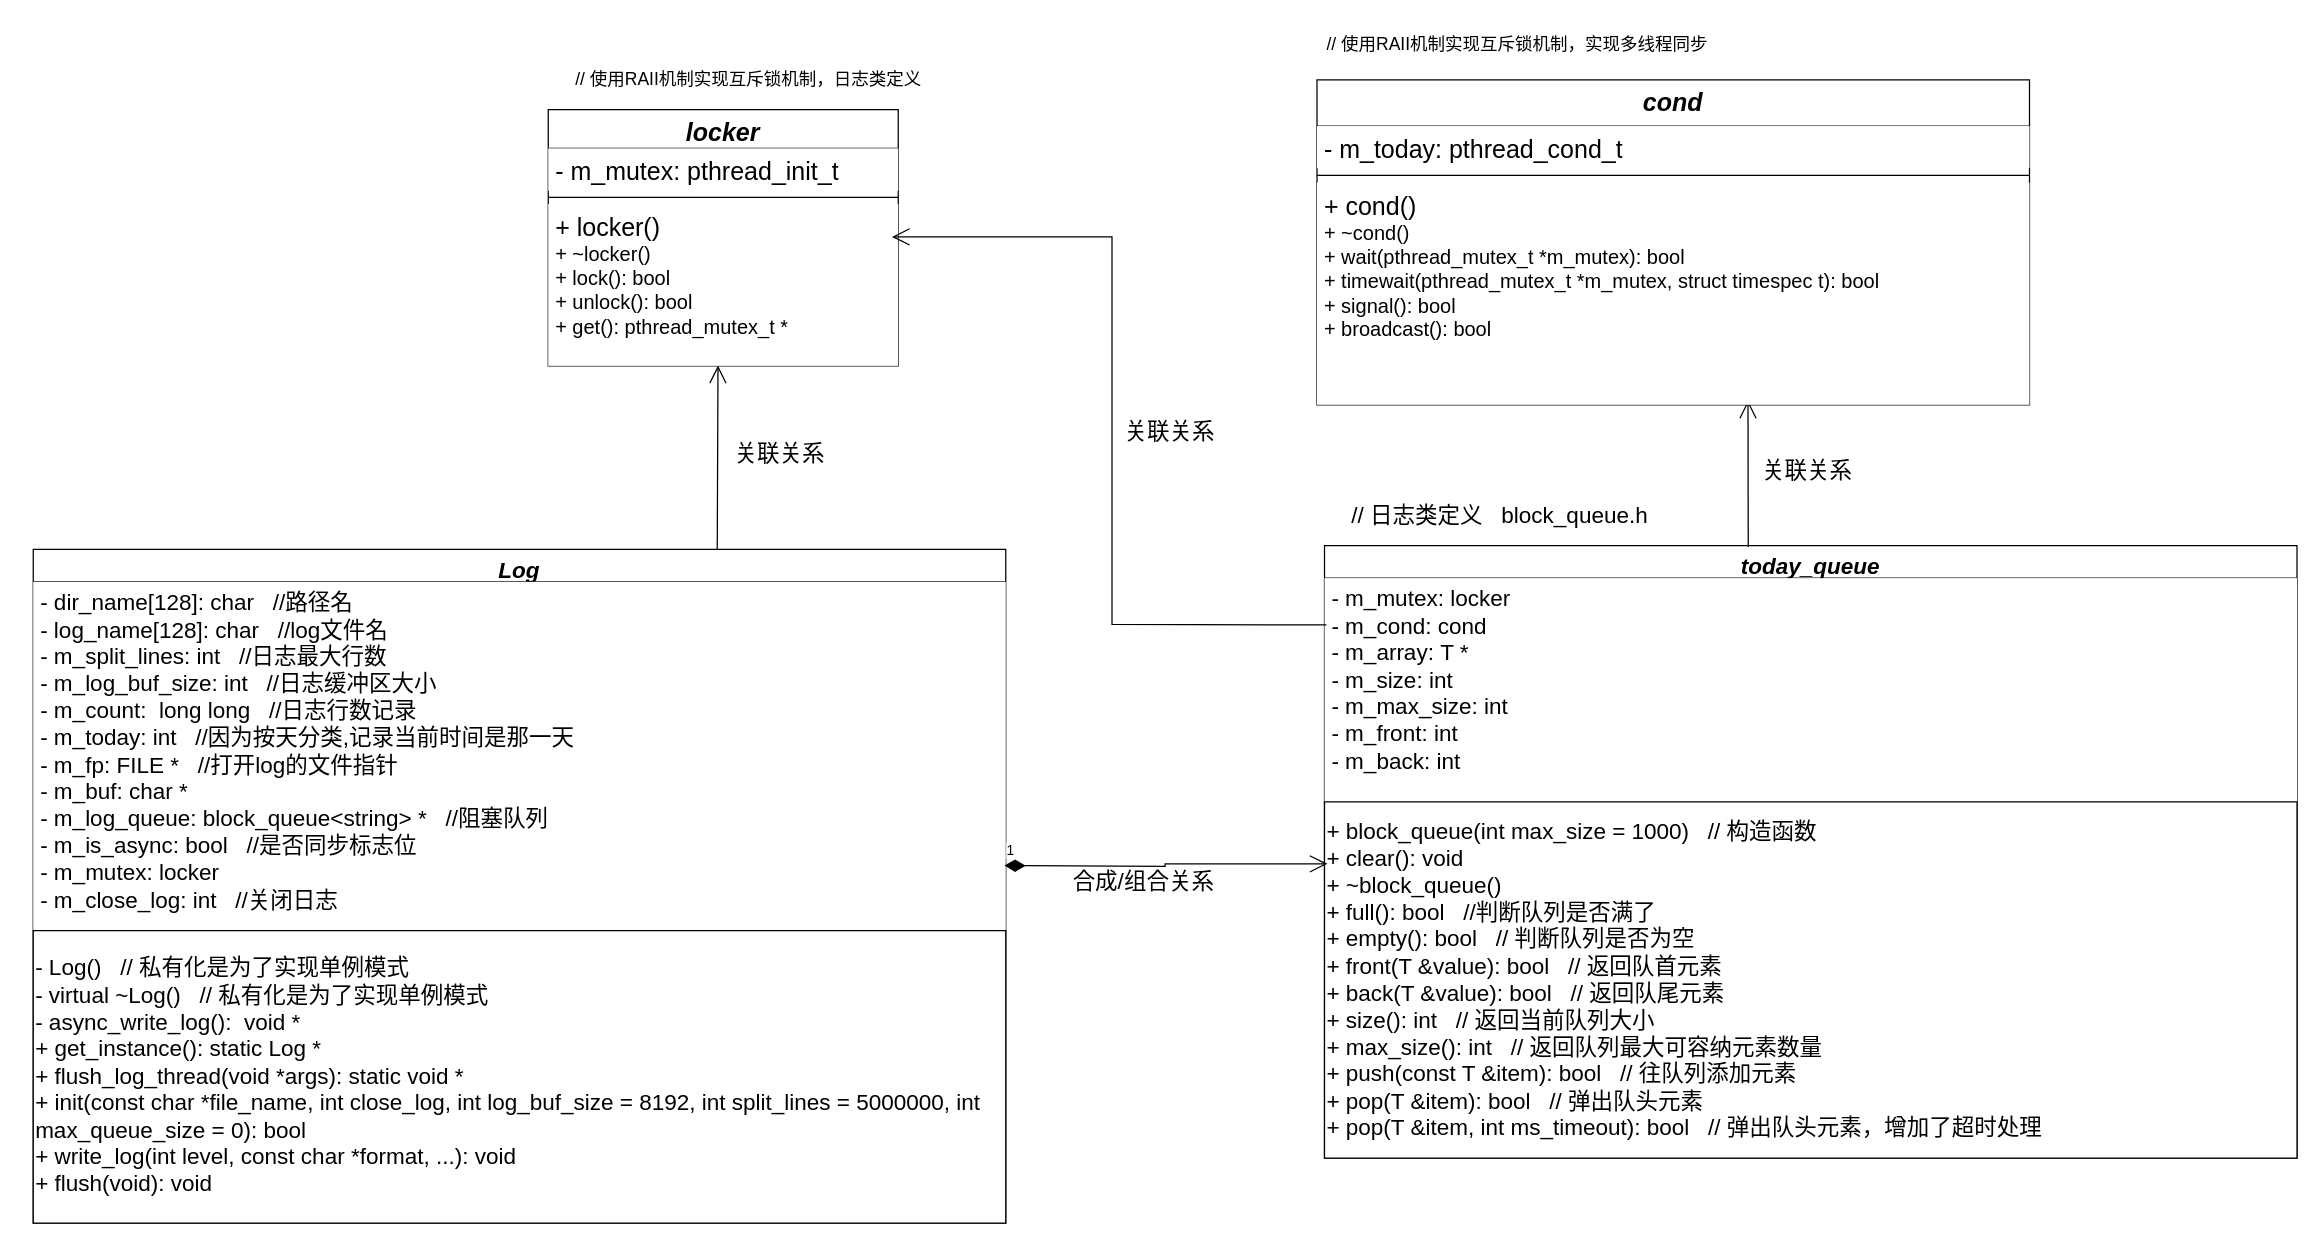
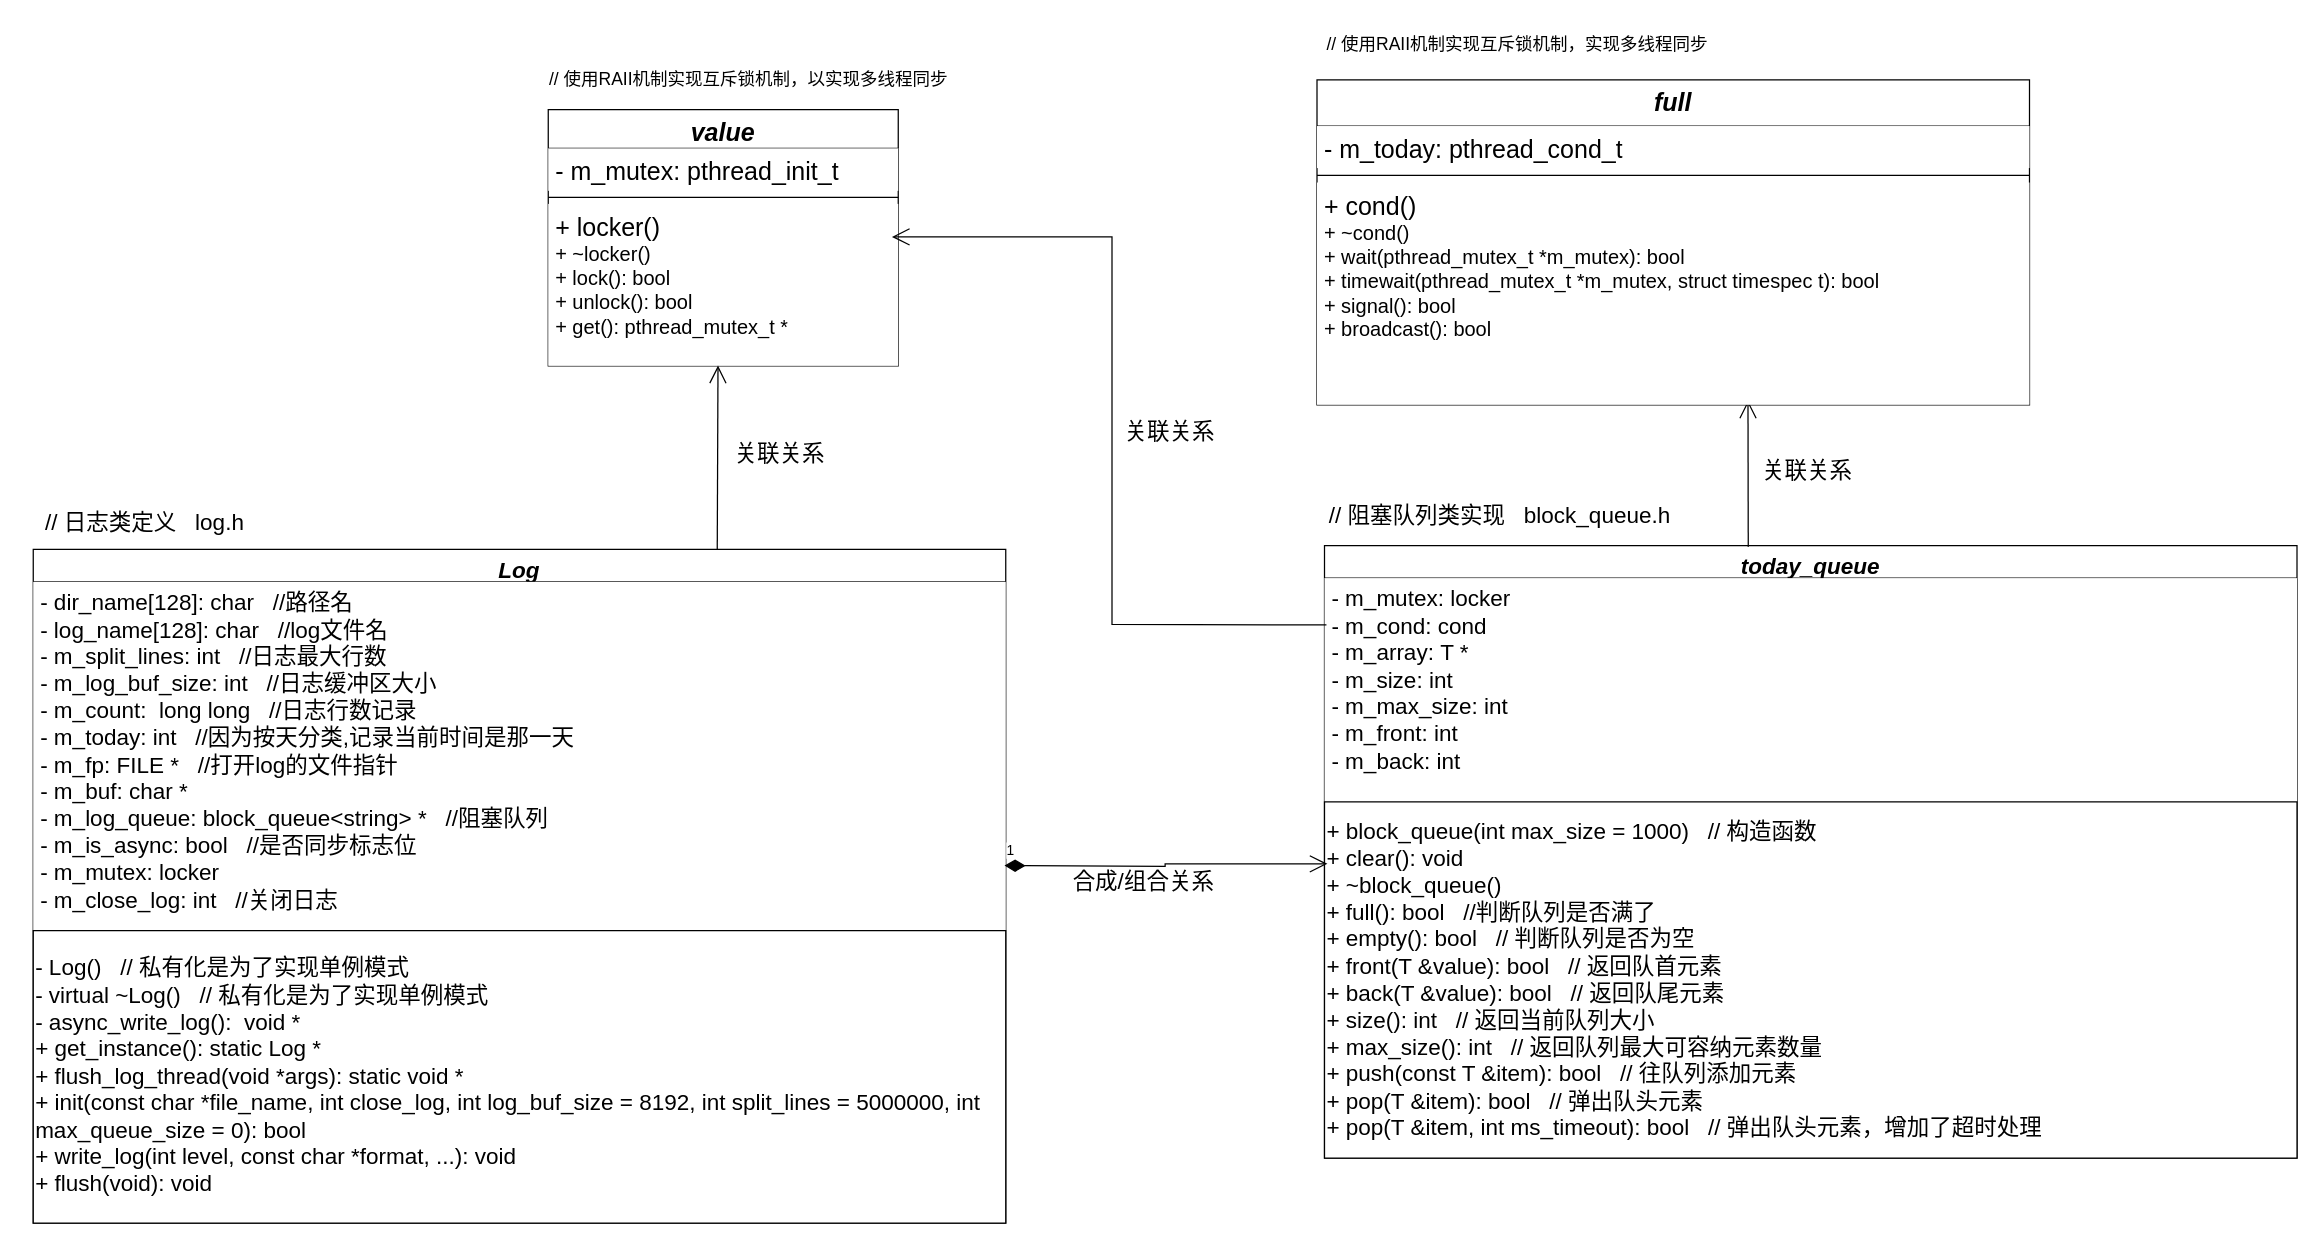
node "// 使用RAII机制实现互斥锁机制，日志类定义": label "// 使用RAII机制实现互斥锁机制，日志类定义" -> "// 使用RAII机制实现互斥锁机制，以实现多线程同步"
node "cond": label "cond" -> "full"
node "locker": label "locker" -> "value"
node "// 日志类定义 block_queue.h": label "// 日志类定义 block_queue.h" -> "// 阻塞队列类实现 block_queue.h"
node "// 日志类定义 log.h": added
